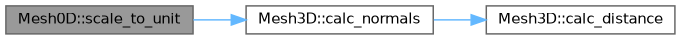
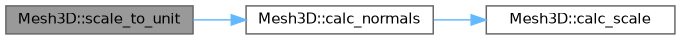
node "Mesh0D::scale_to_unit": label "Mesh0D::scale_to_unit" -> "Mesh3D::scale_to_unit"
node "Mesh3D::calc_distance": label "Mesh3D::calc_distance" -> "Mesh3D::calc_scale"
